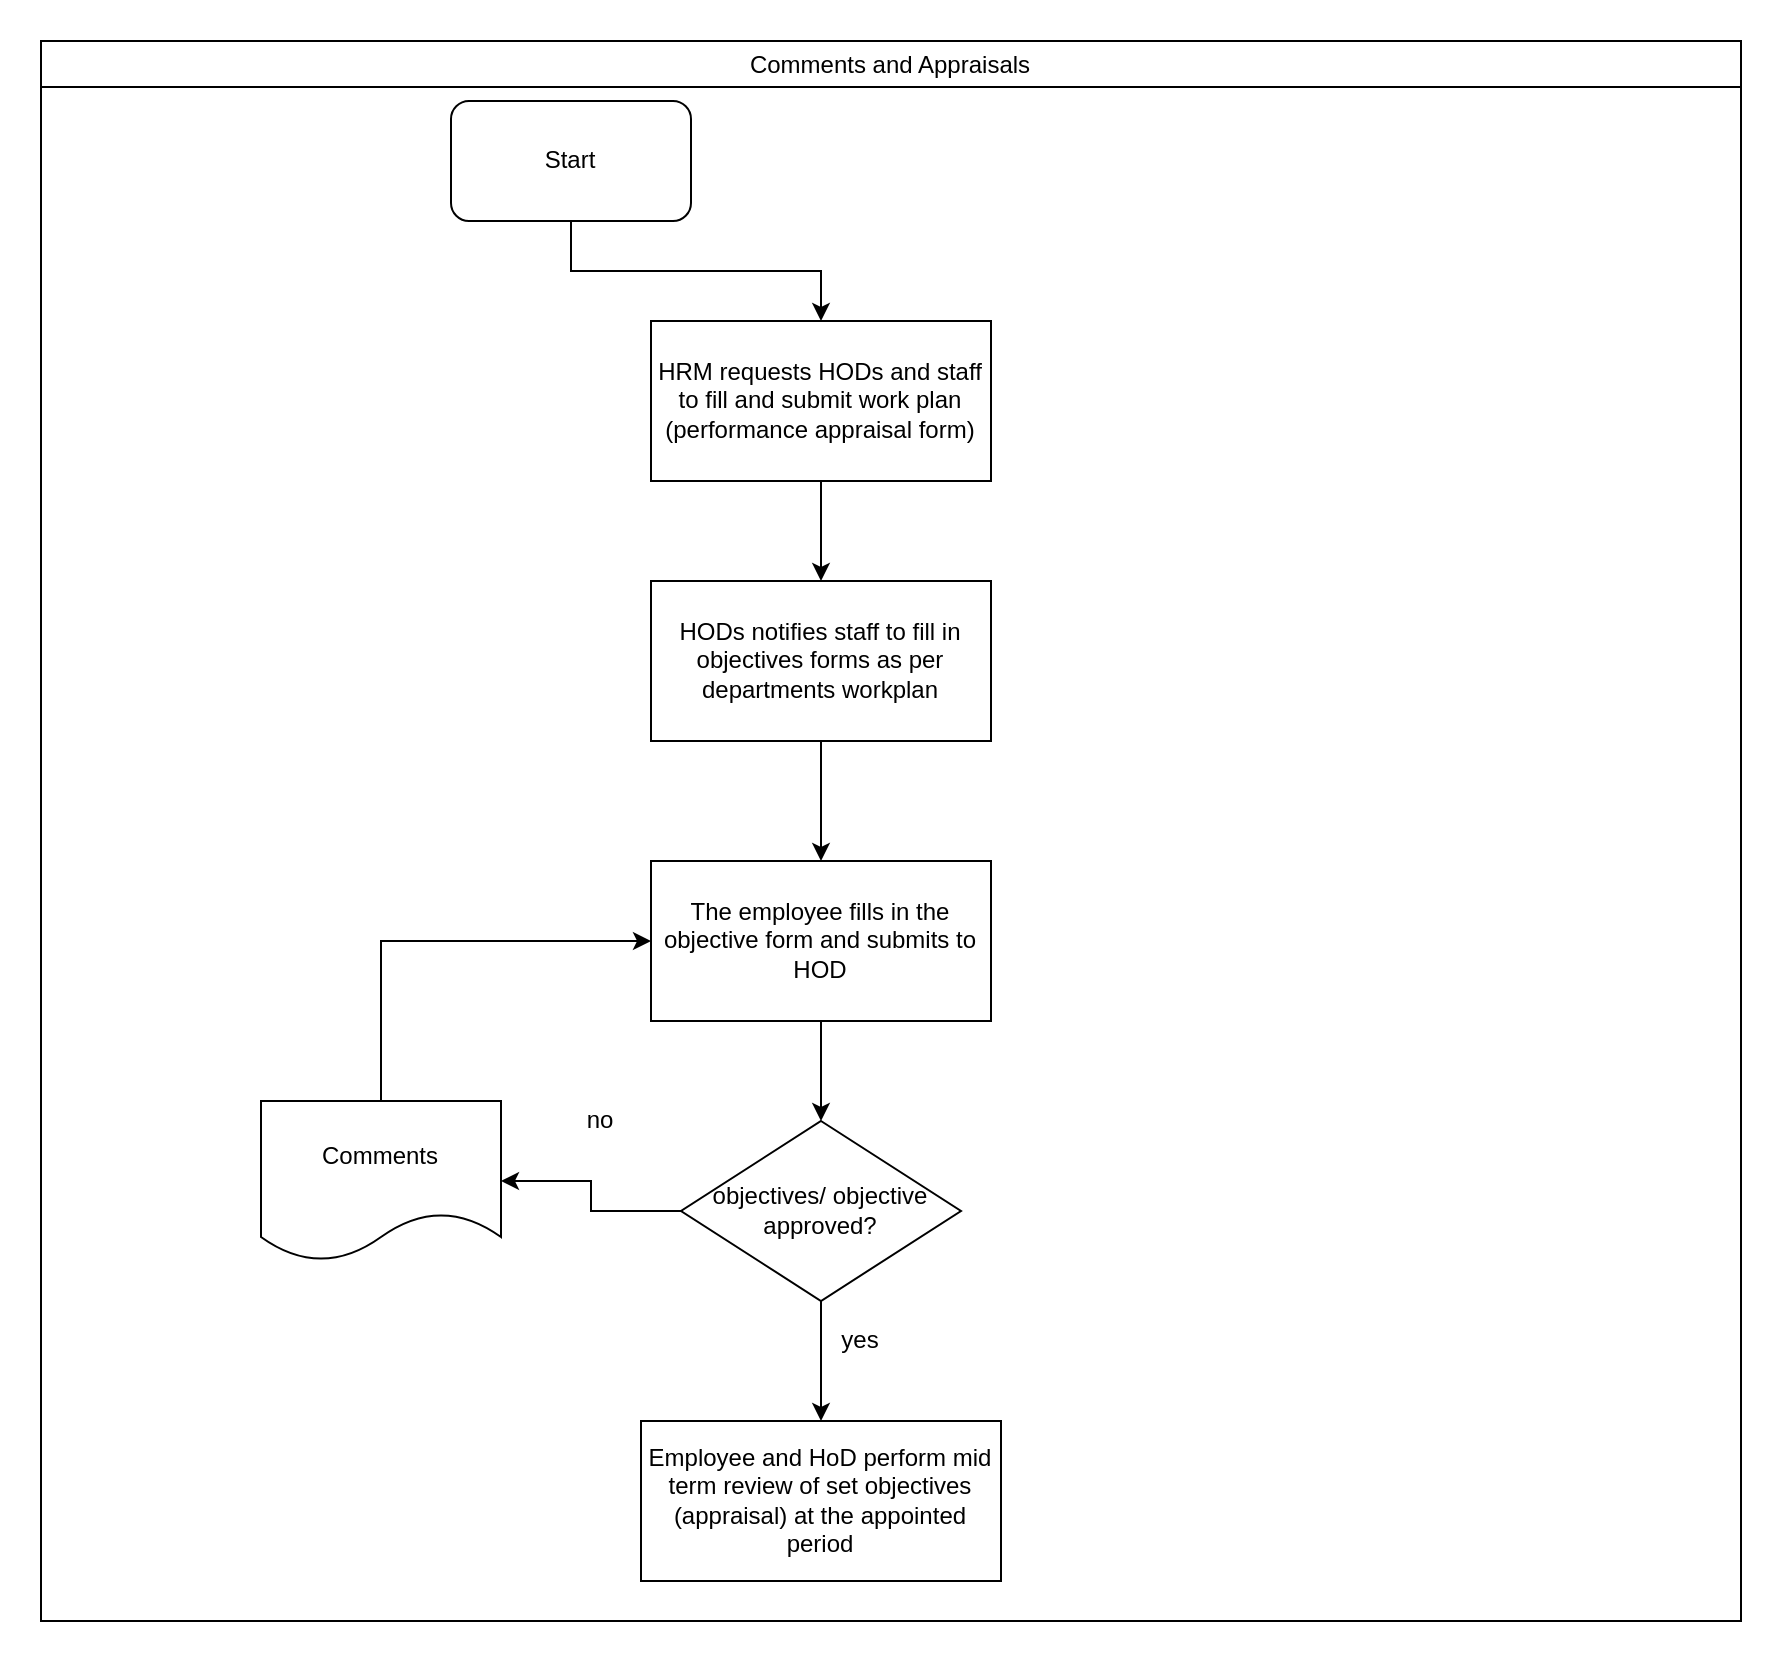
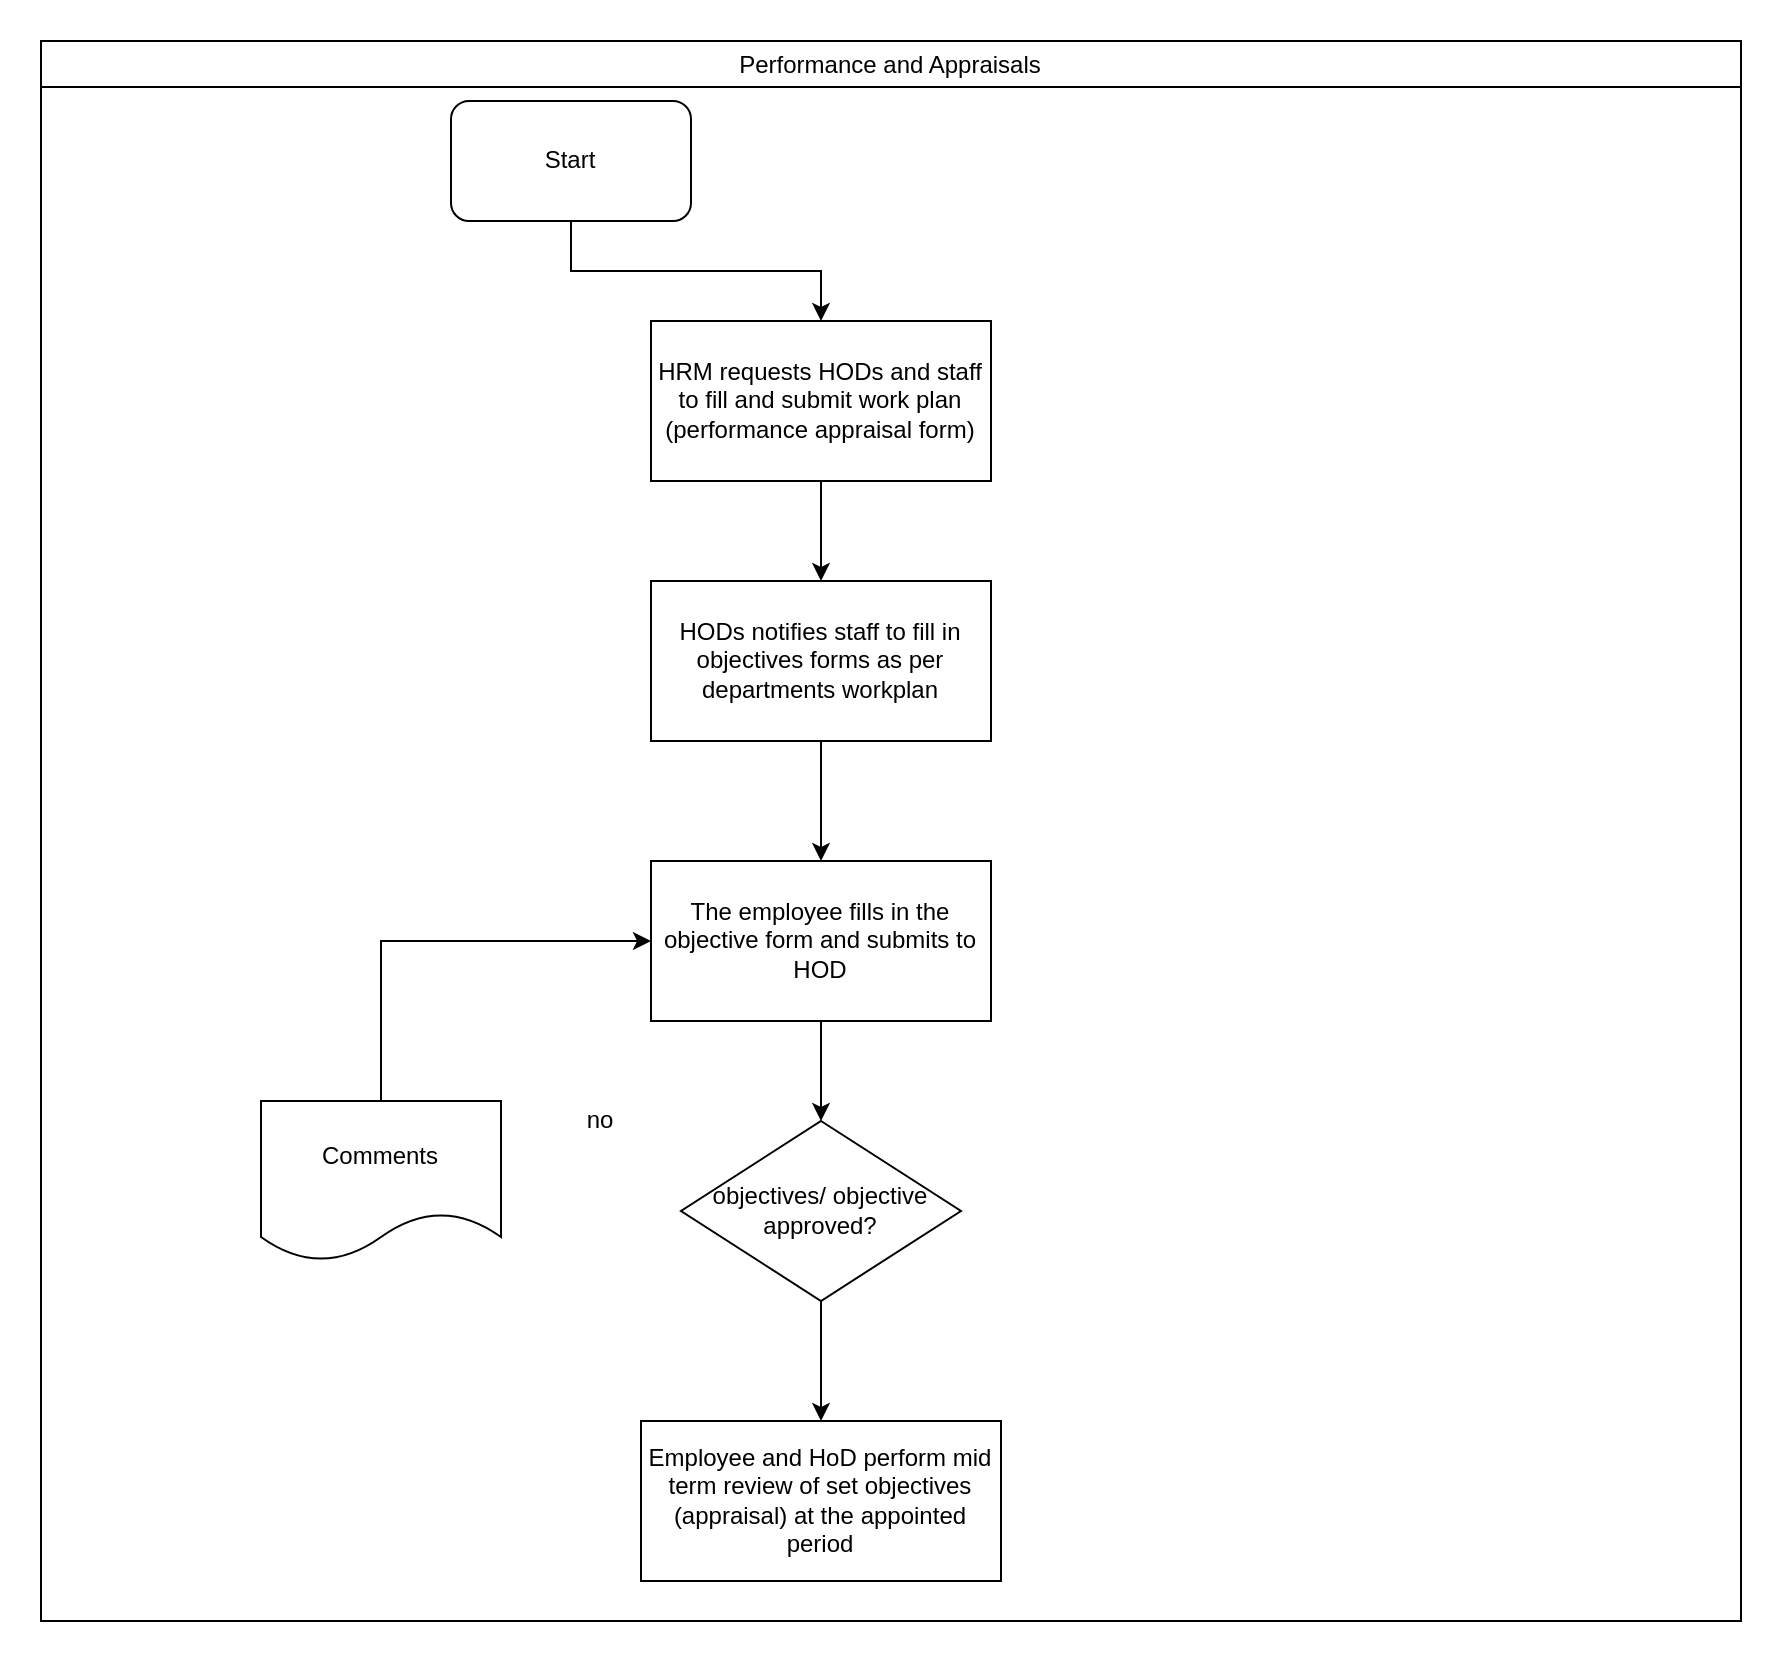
node "Comments and Appraisals": label "Comments and Appraisals" -> "Performance and Appraisals"
edge "objectives/ objective approved?" -> "Comments": removed
node "yes": removed
